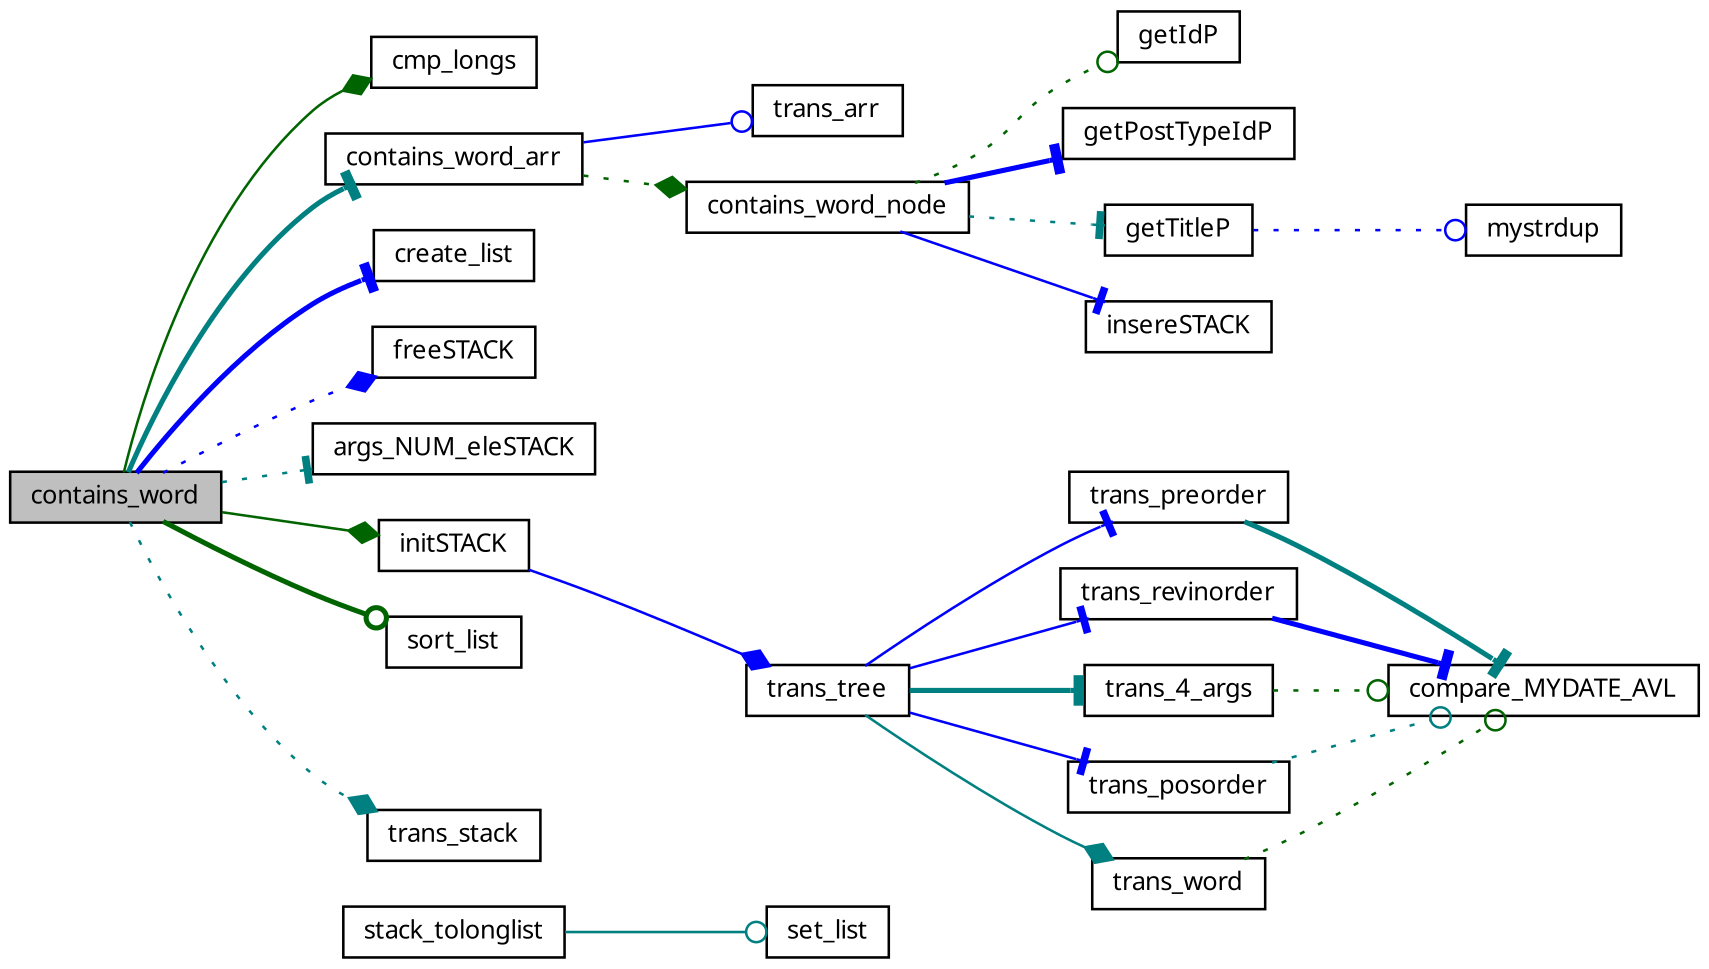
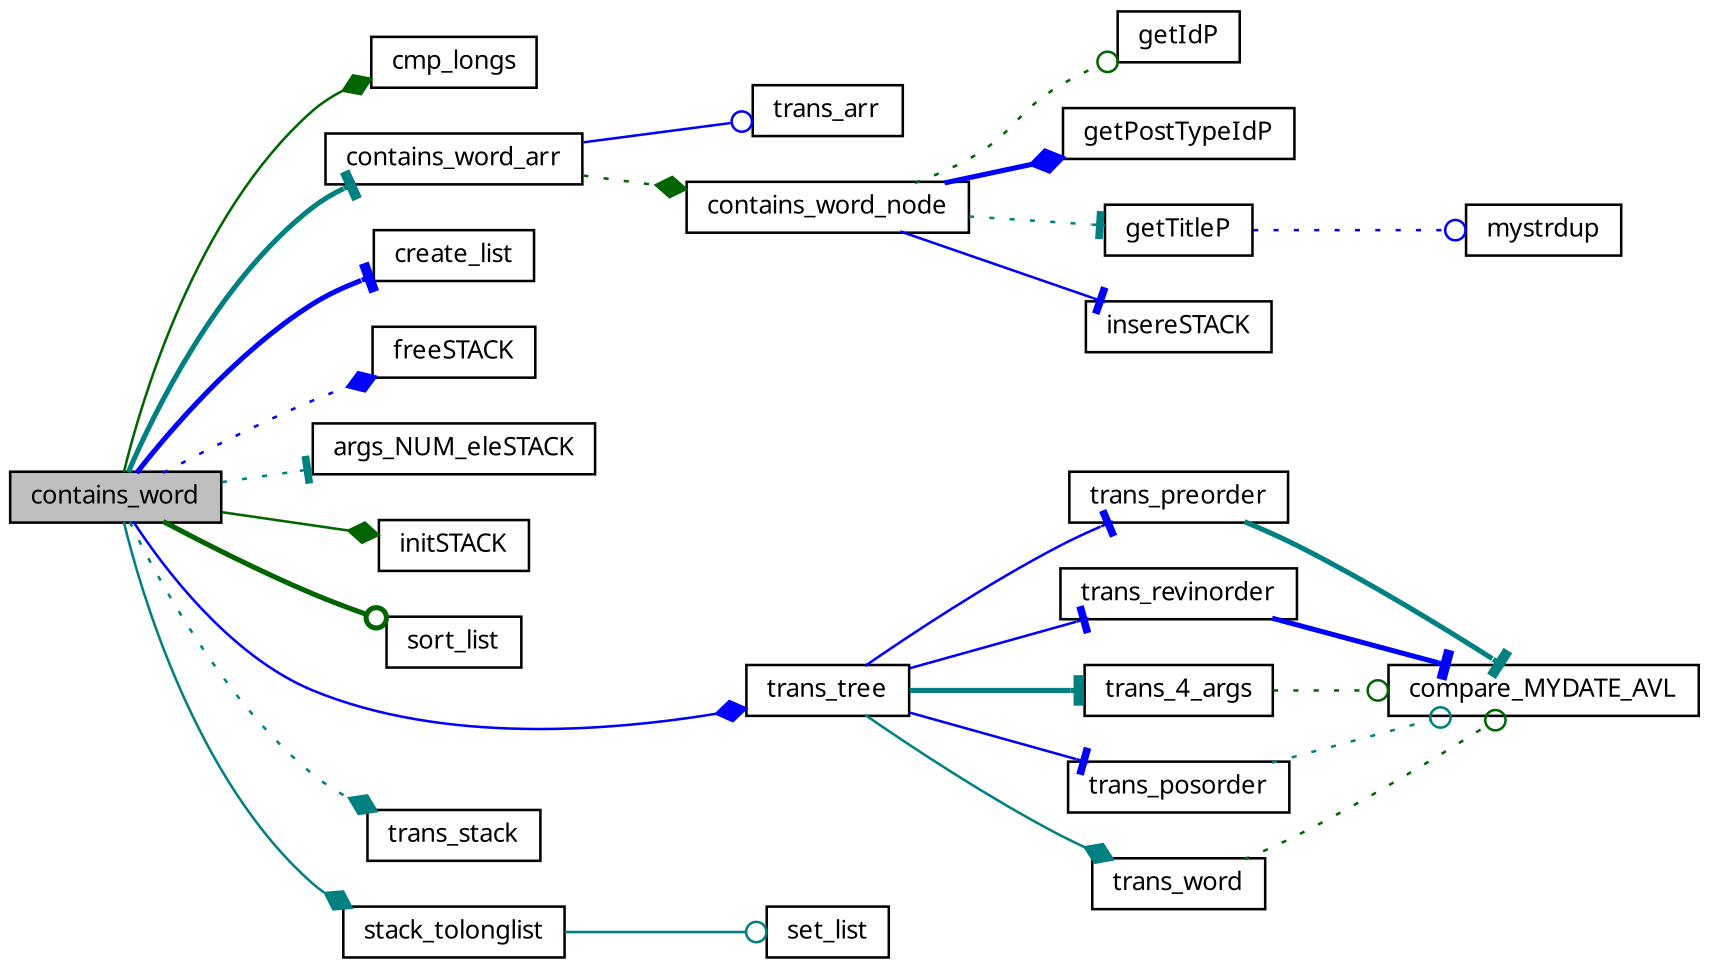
edge "contains_word_node" -> "getPostTypeIdP": arrowhead tee -> diamond
edge "initSTACK" -> "trans_tree": now "contains_word" -> "trans_tree"
edge "contains_word" -> "stack_tolonglist": added
